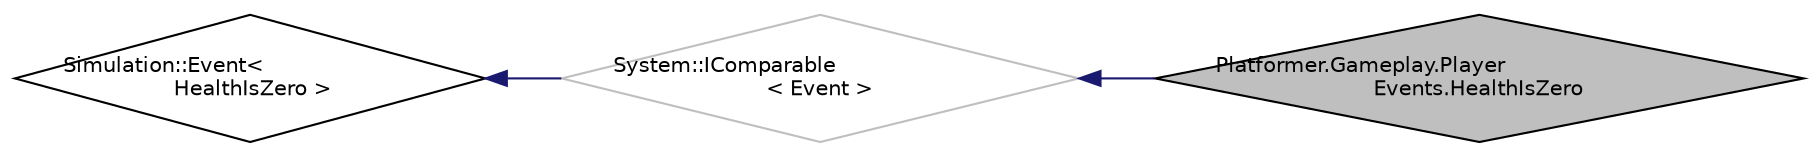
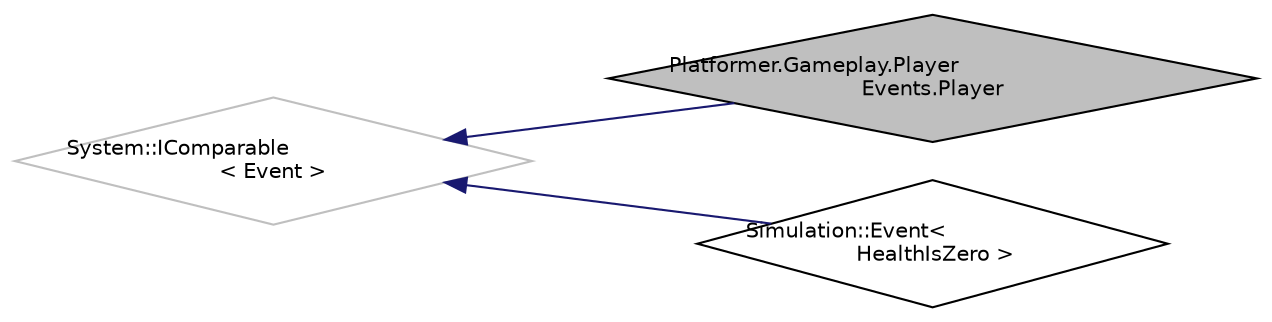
edge "System::IComparable < Event >" -> "Simulation::Event< HealthIsZero >": reversed
node "Platformer.Gameplay.Player Events.HealthIsZero": label "Platformer.Gameplay.Player Events.HealthIsZero" -> "Platformer.Gameplay.Player Events.Player"
